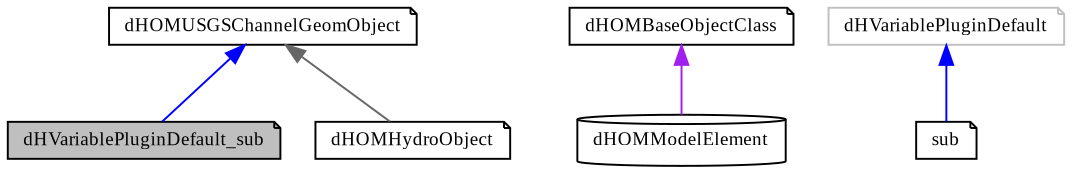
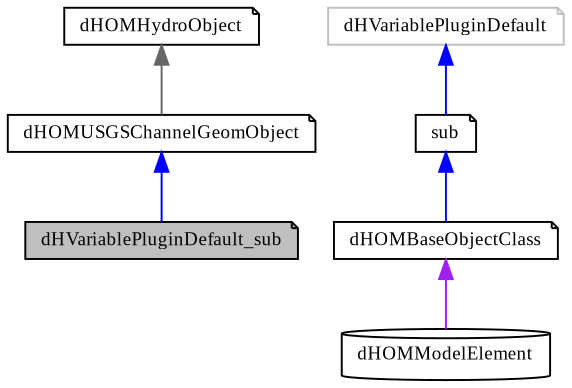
edge "dHOMHydroObject" -> "dHOMUSGSChannelGeomObject": reversed
edge "dHOMBaseObjectClass" -> "sub": added
